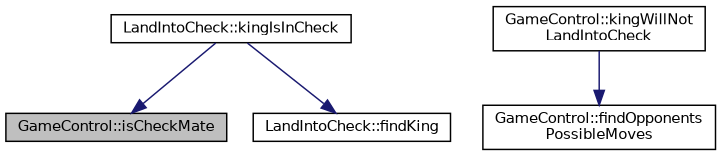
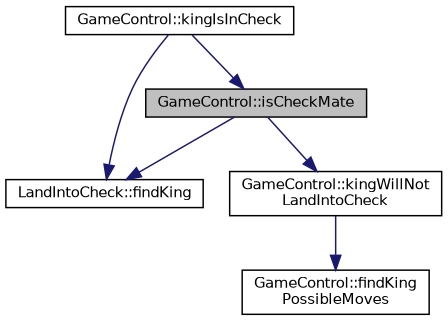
node "LandIntoCheck::kingIsInCheck": label "LandIntoCheck::kingIsInCheck" -> "GameControl::kingIsInCheck"
node "GameControl::findOpponents PossibleMoves": label "GameControl::findOpponents PossibleMoves" -> "GameControl::findKing PossibleMoves"
edge "GameControl::isCheckMate" -> "GameControl::kingWillNot LandIntoCheck": added
edge "GameControl::isCheckMate" -> "LandIntoCheck::findKing": added
